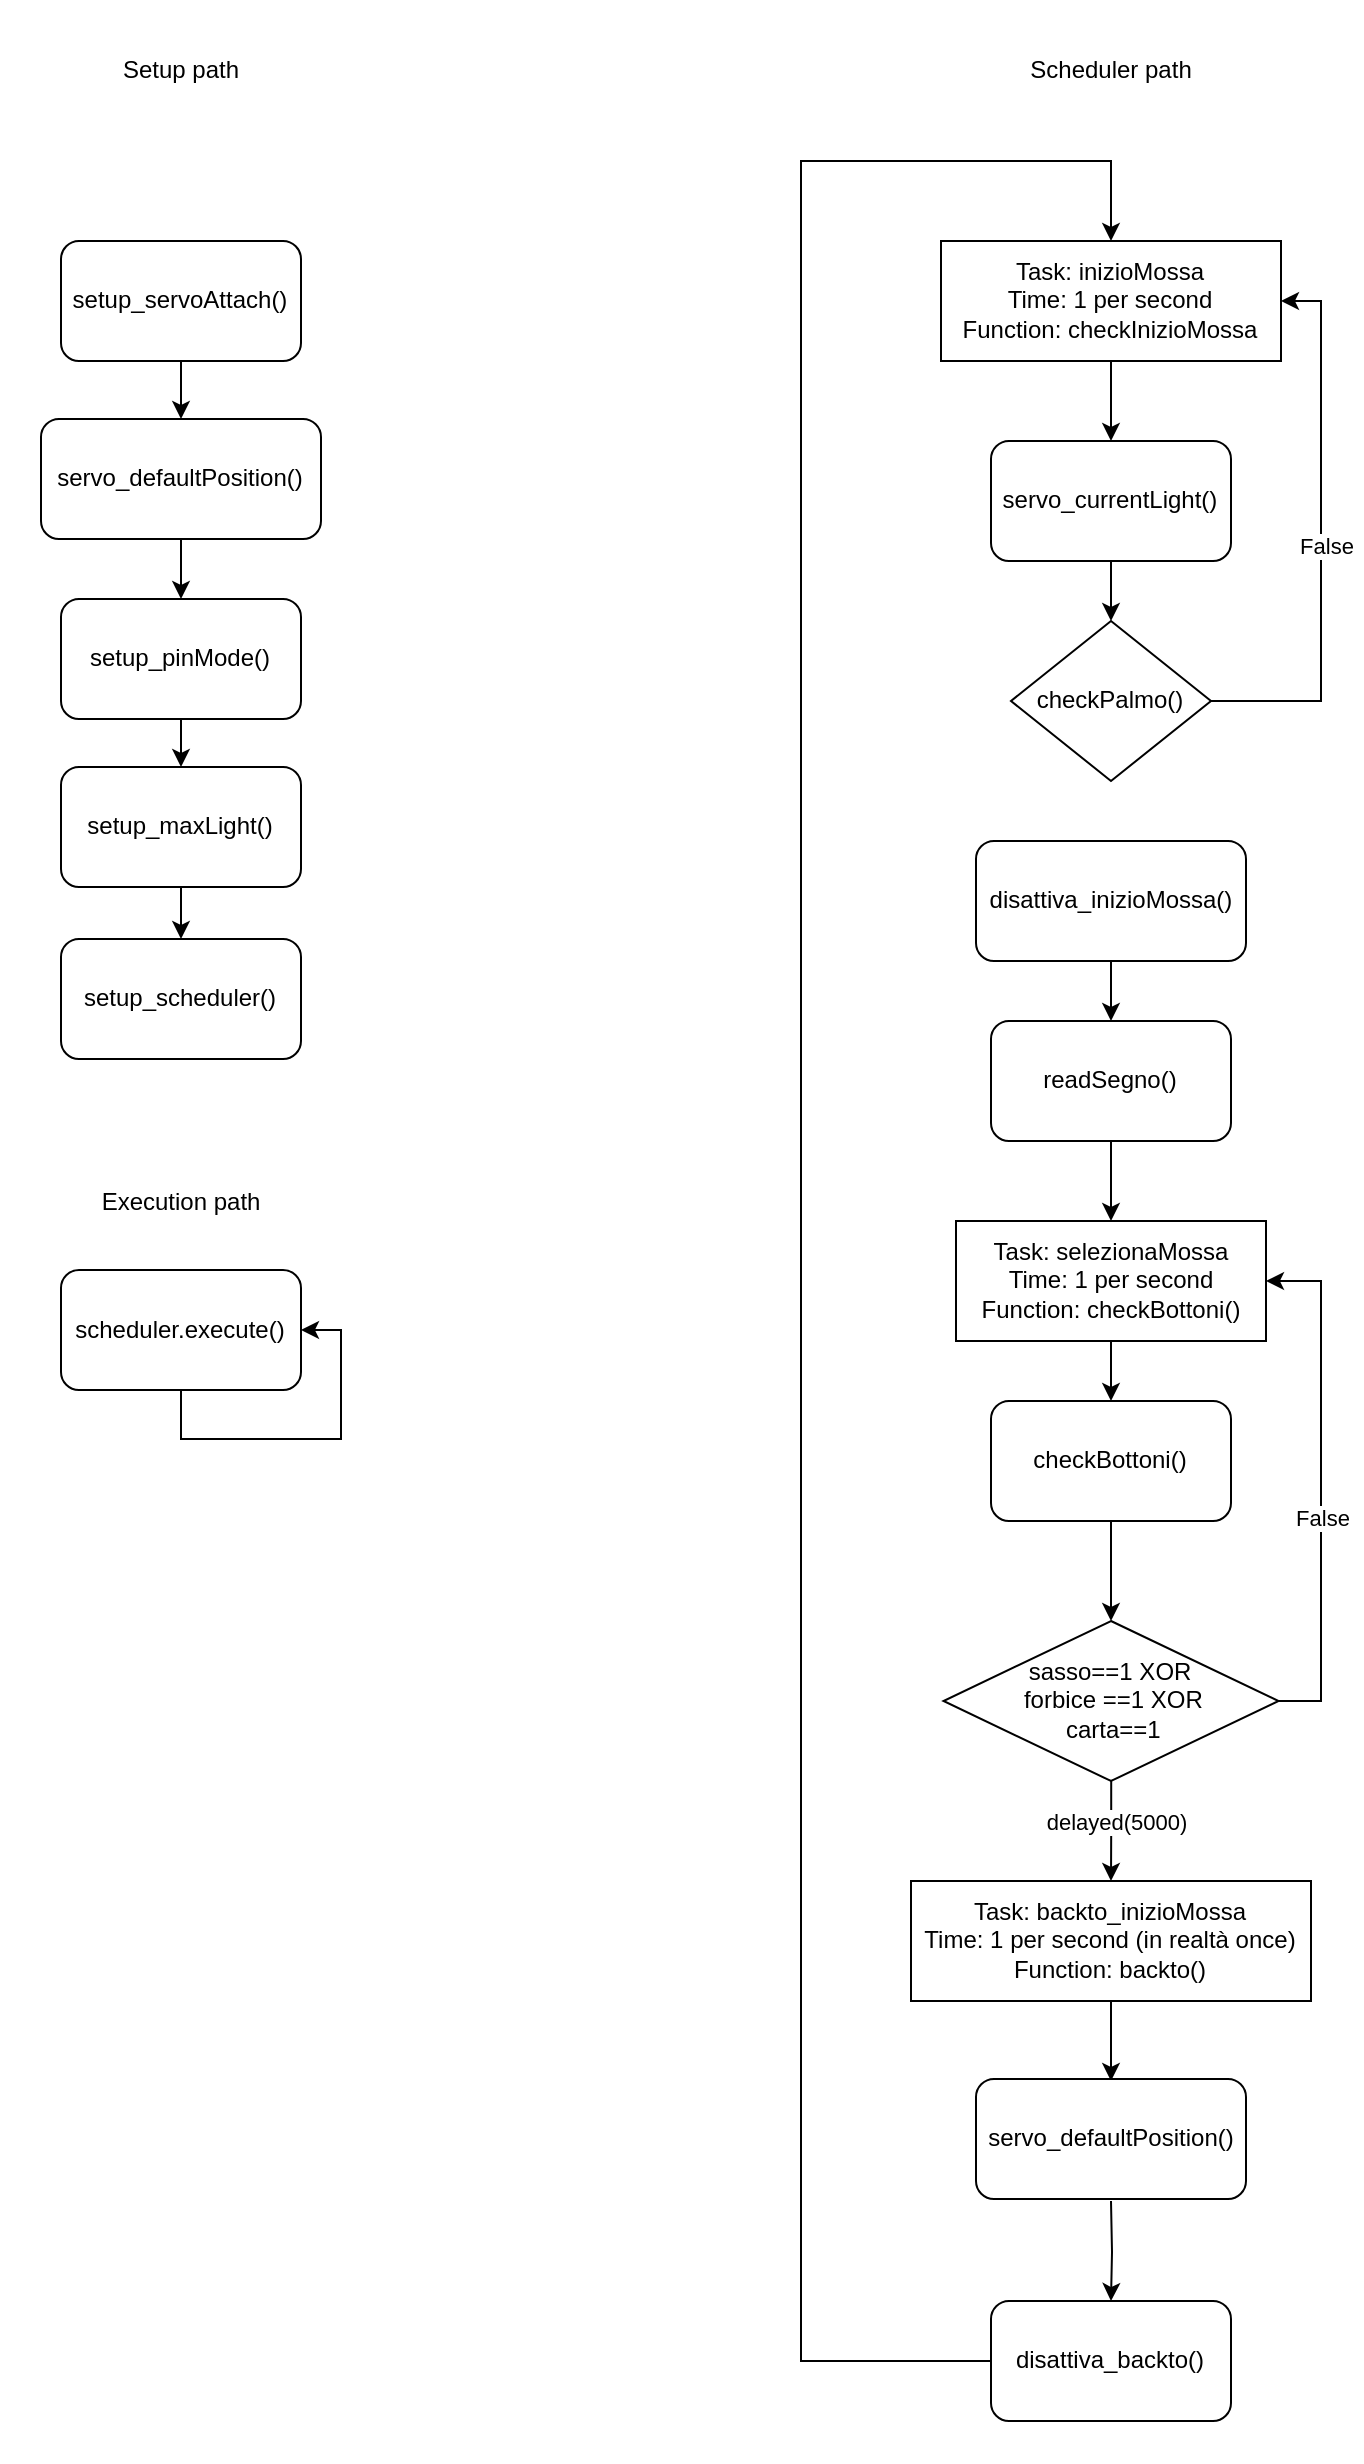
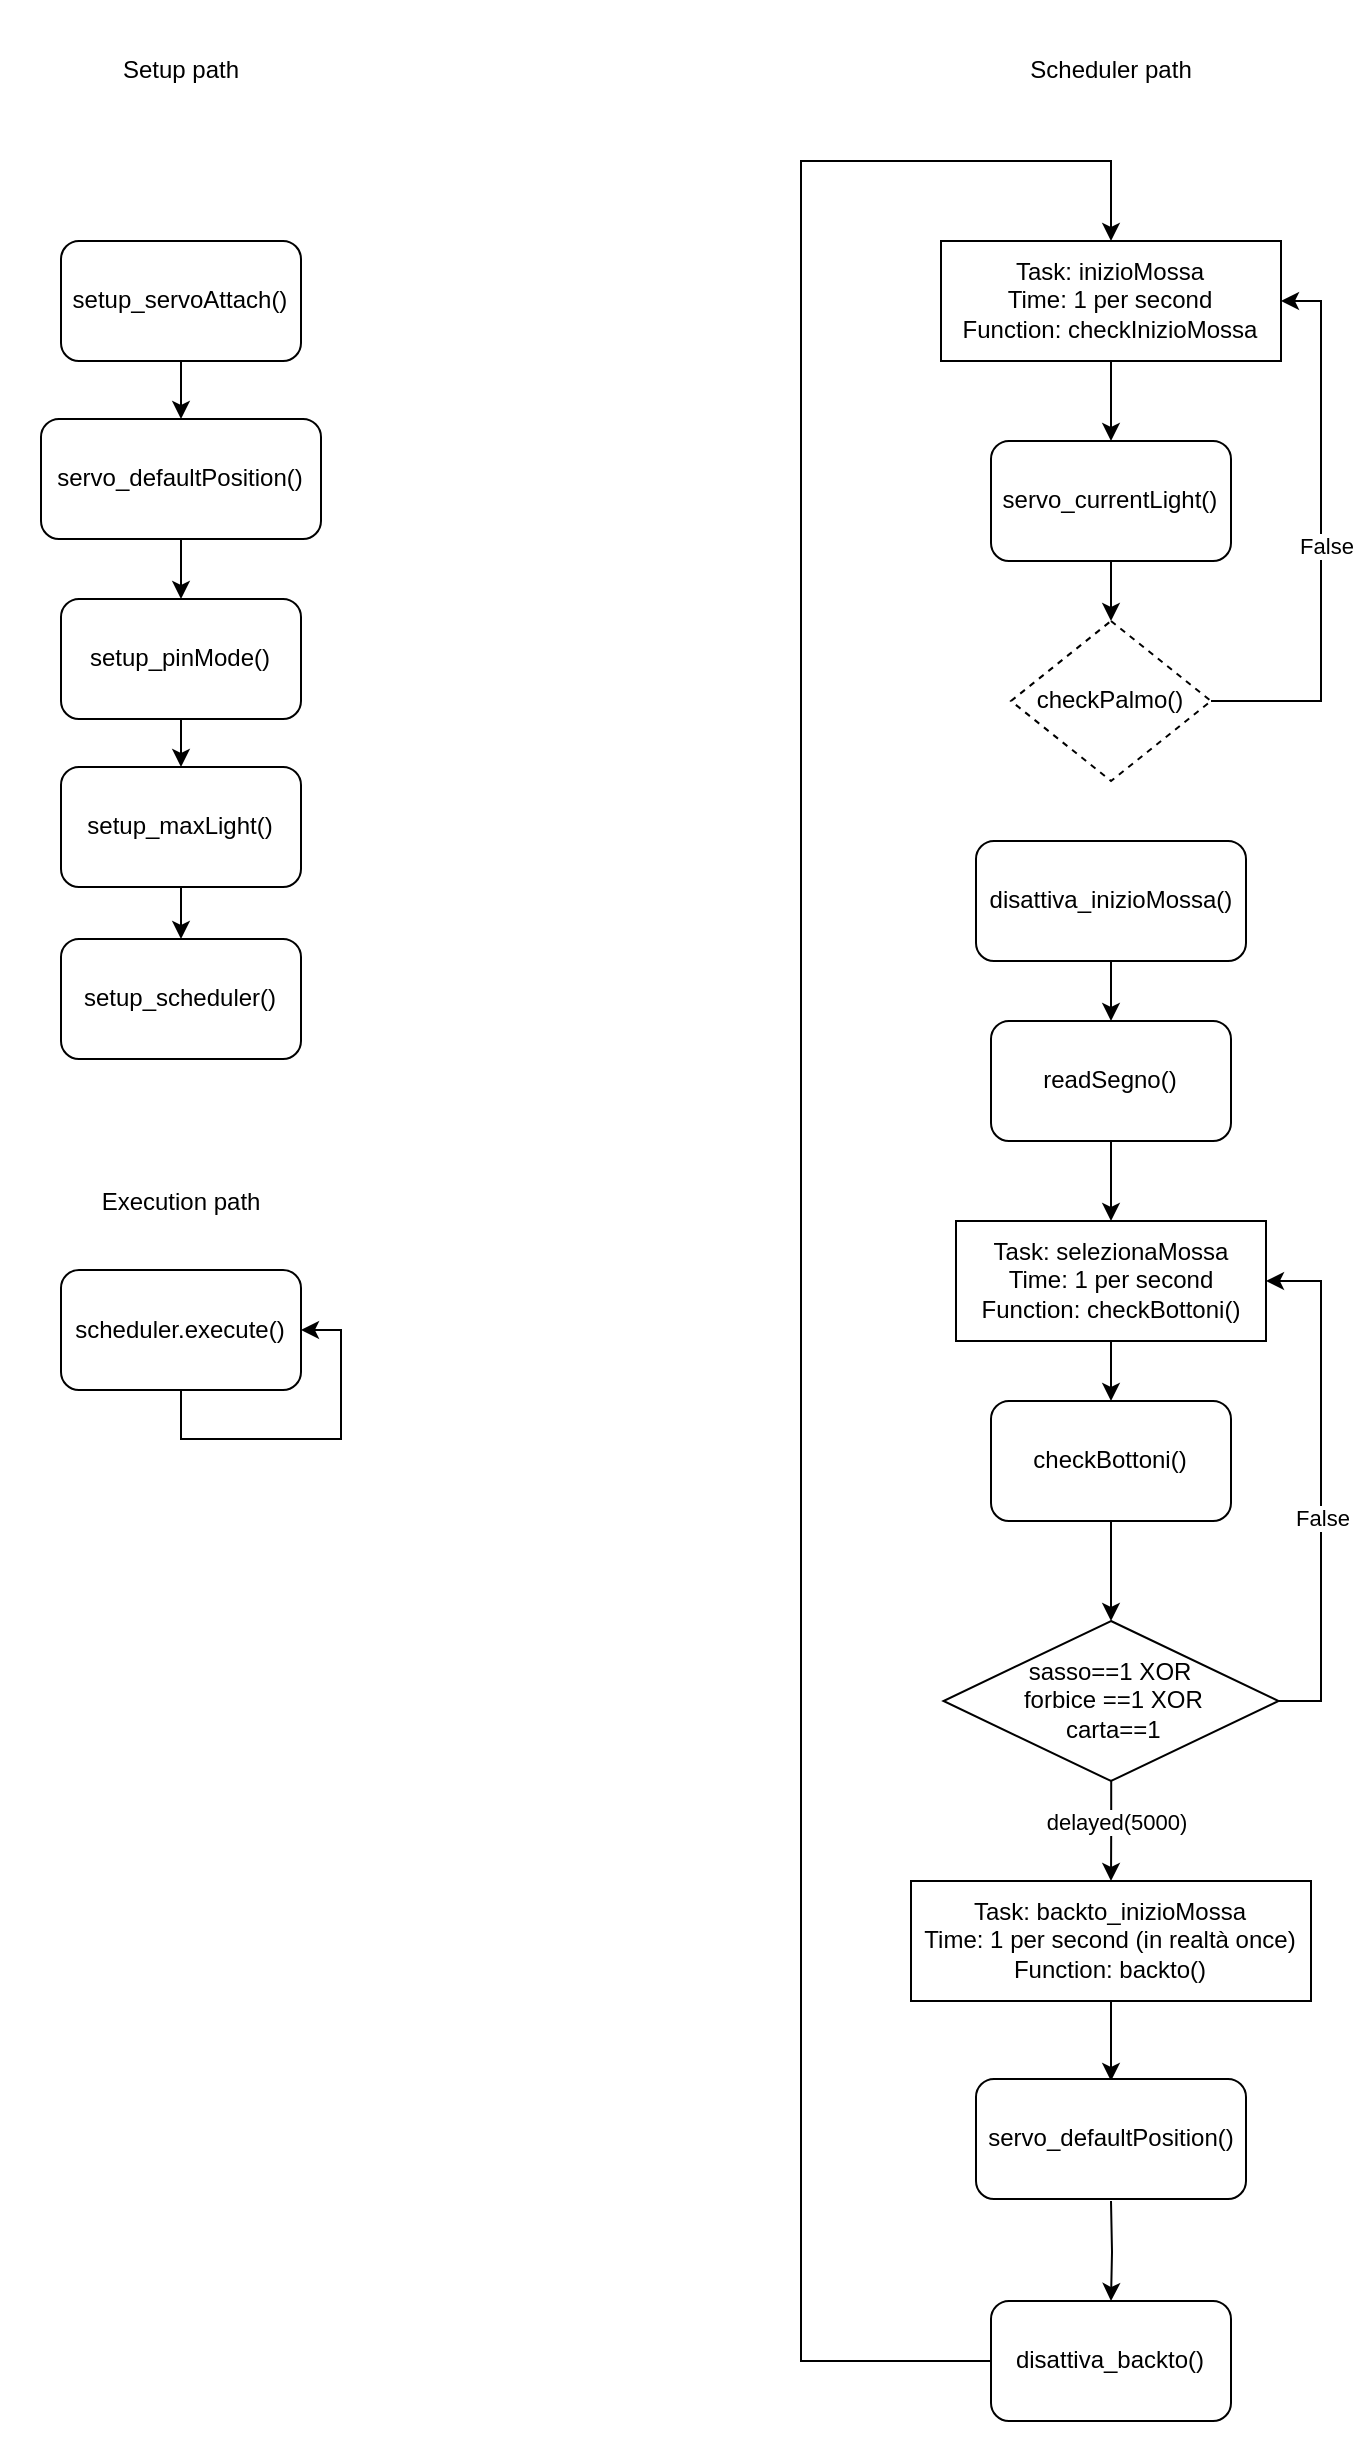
node "checkPalmo()": style solid -> dashed
